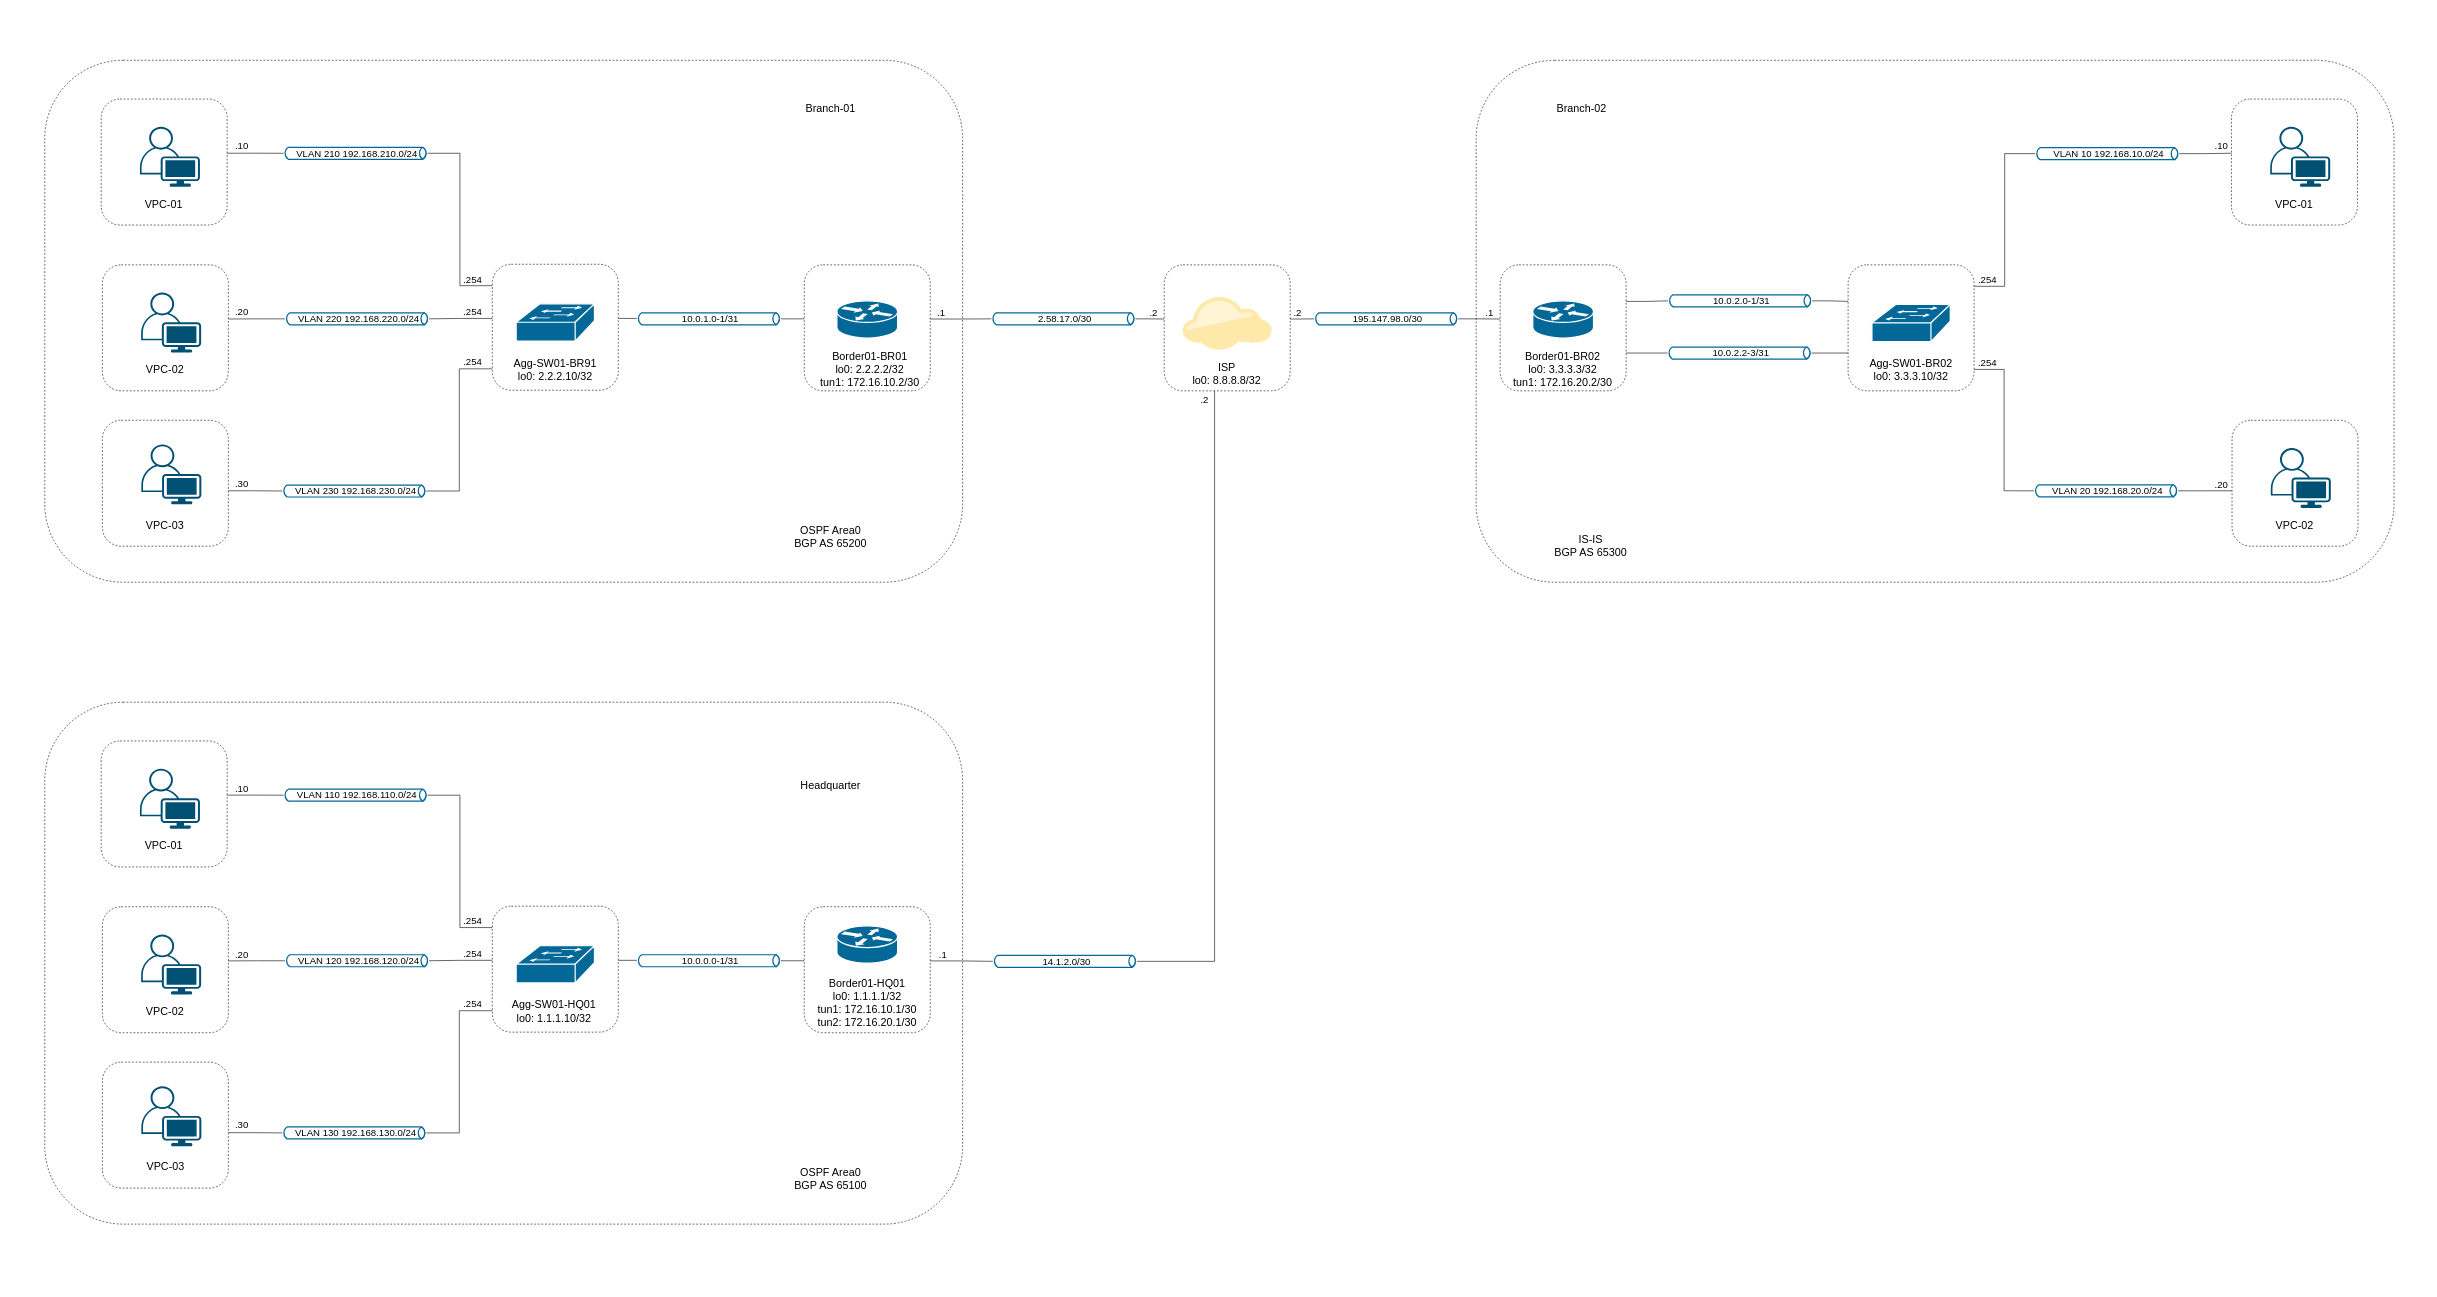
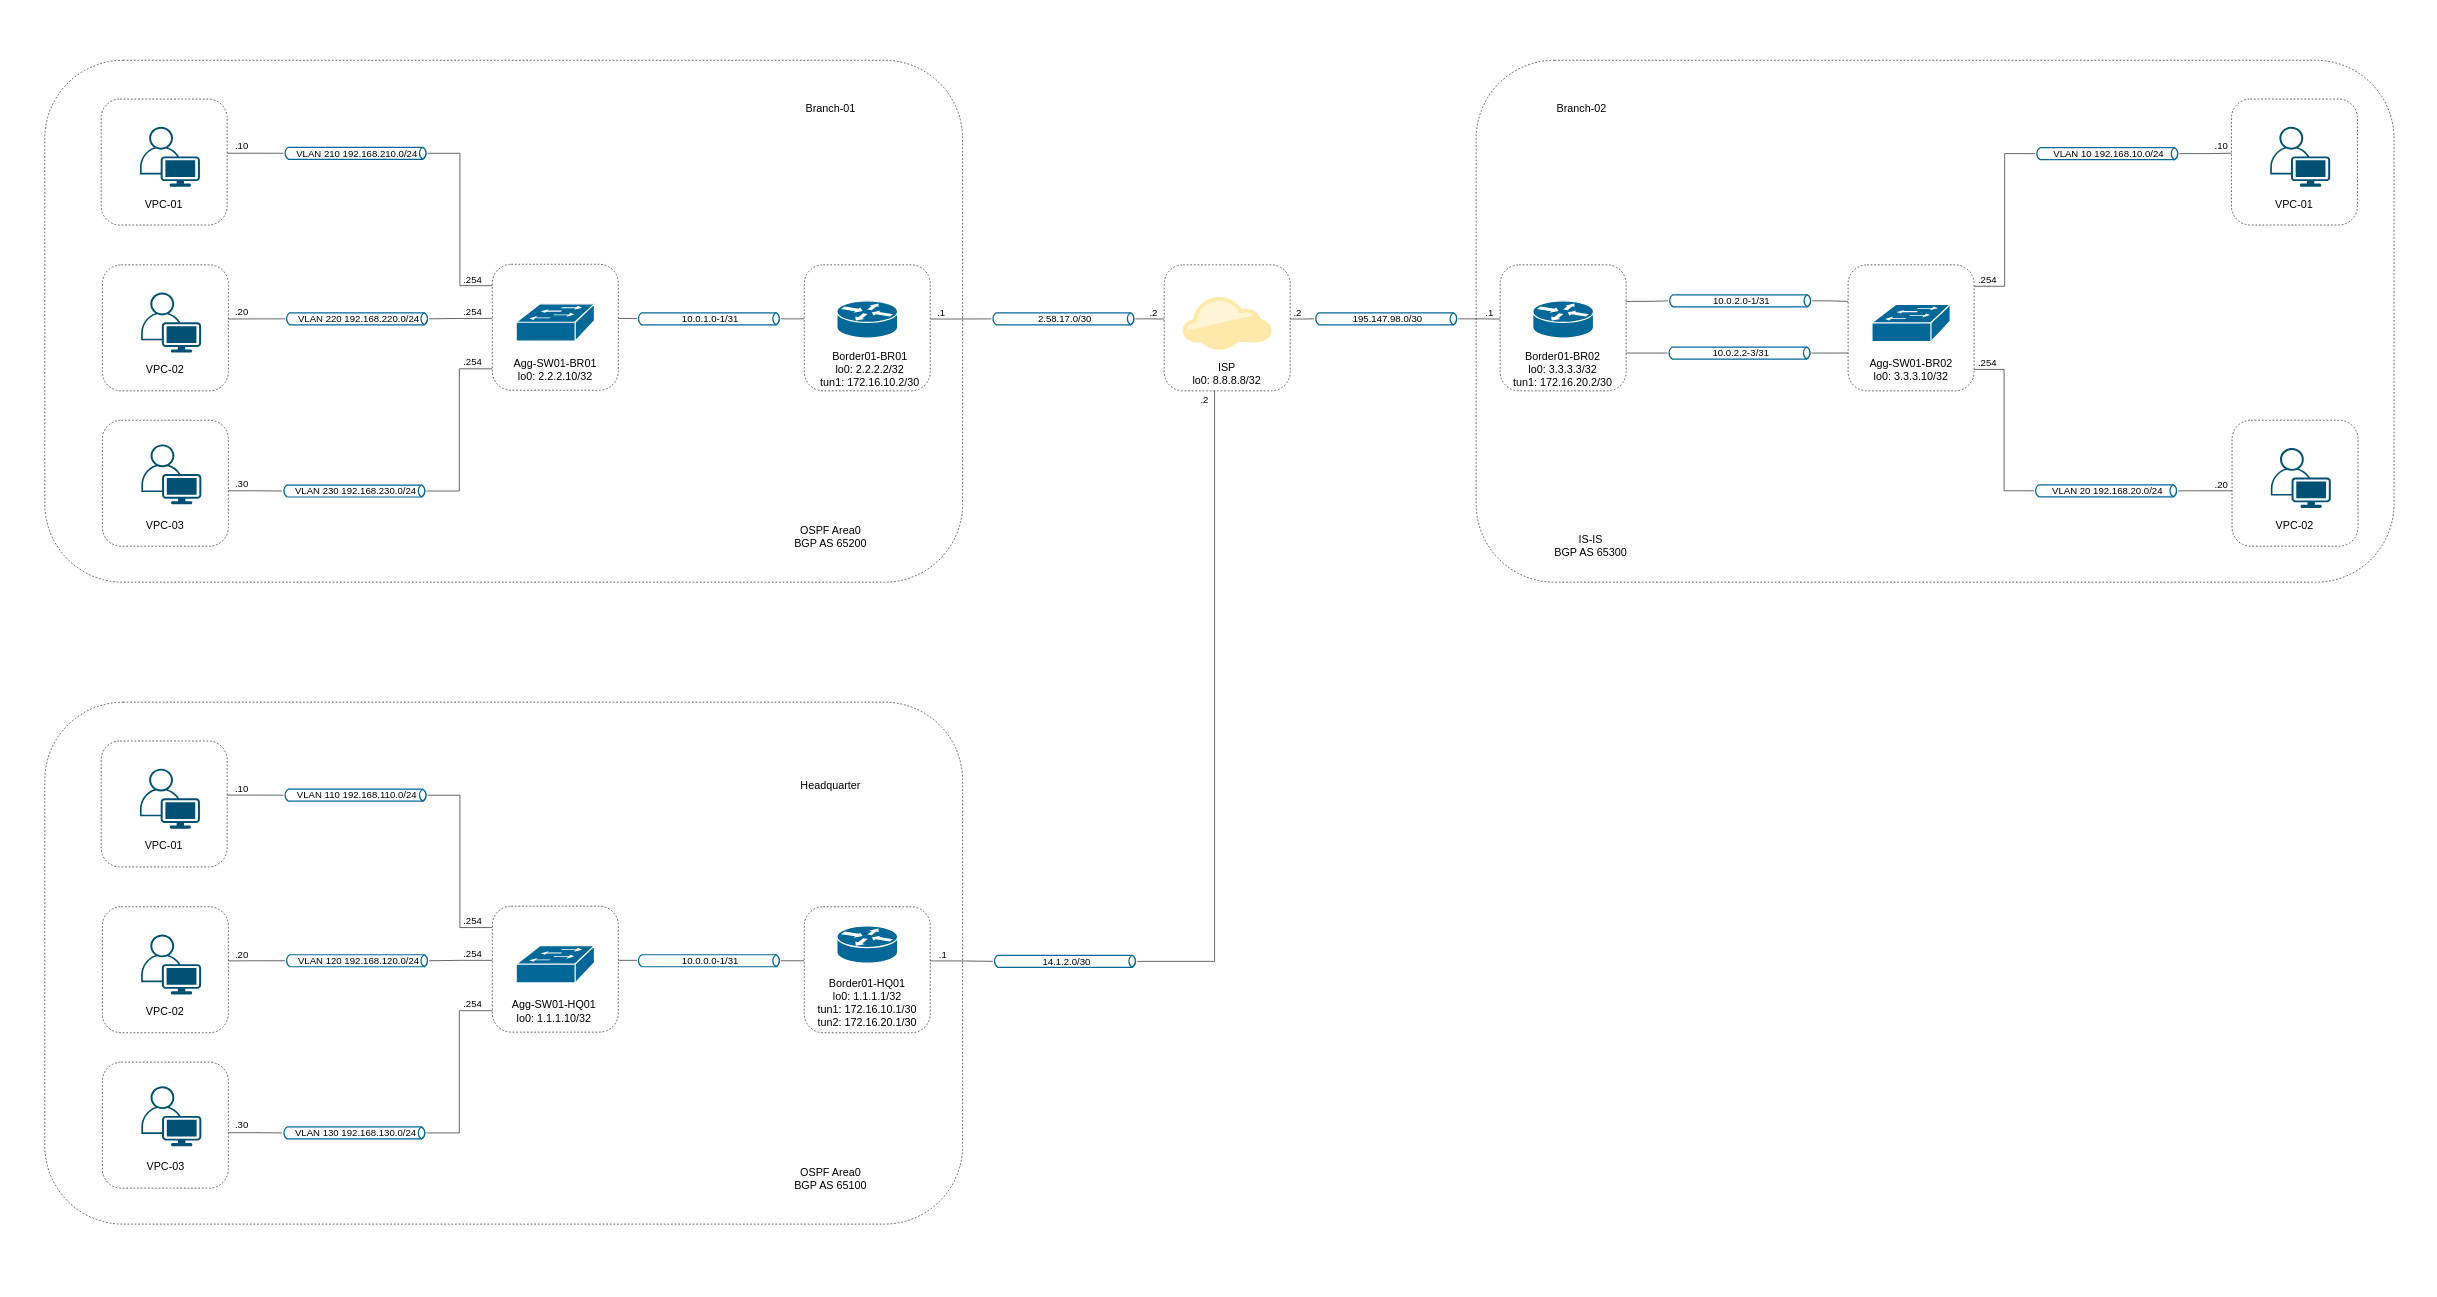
node "Agg-SW01-BR91 lo0: 2.2.2.10/32": label "Agg-SW01-BR91 lo0: 2.2.2.10/32" -> "Agg-SW01-BR01 lo0: 2.2.2.10/32"
